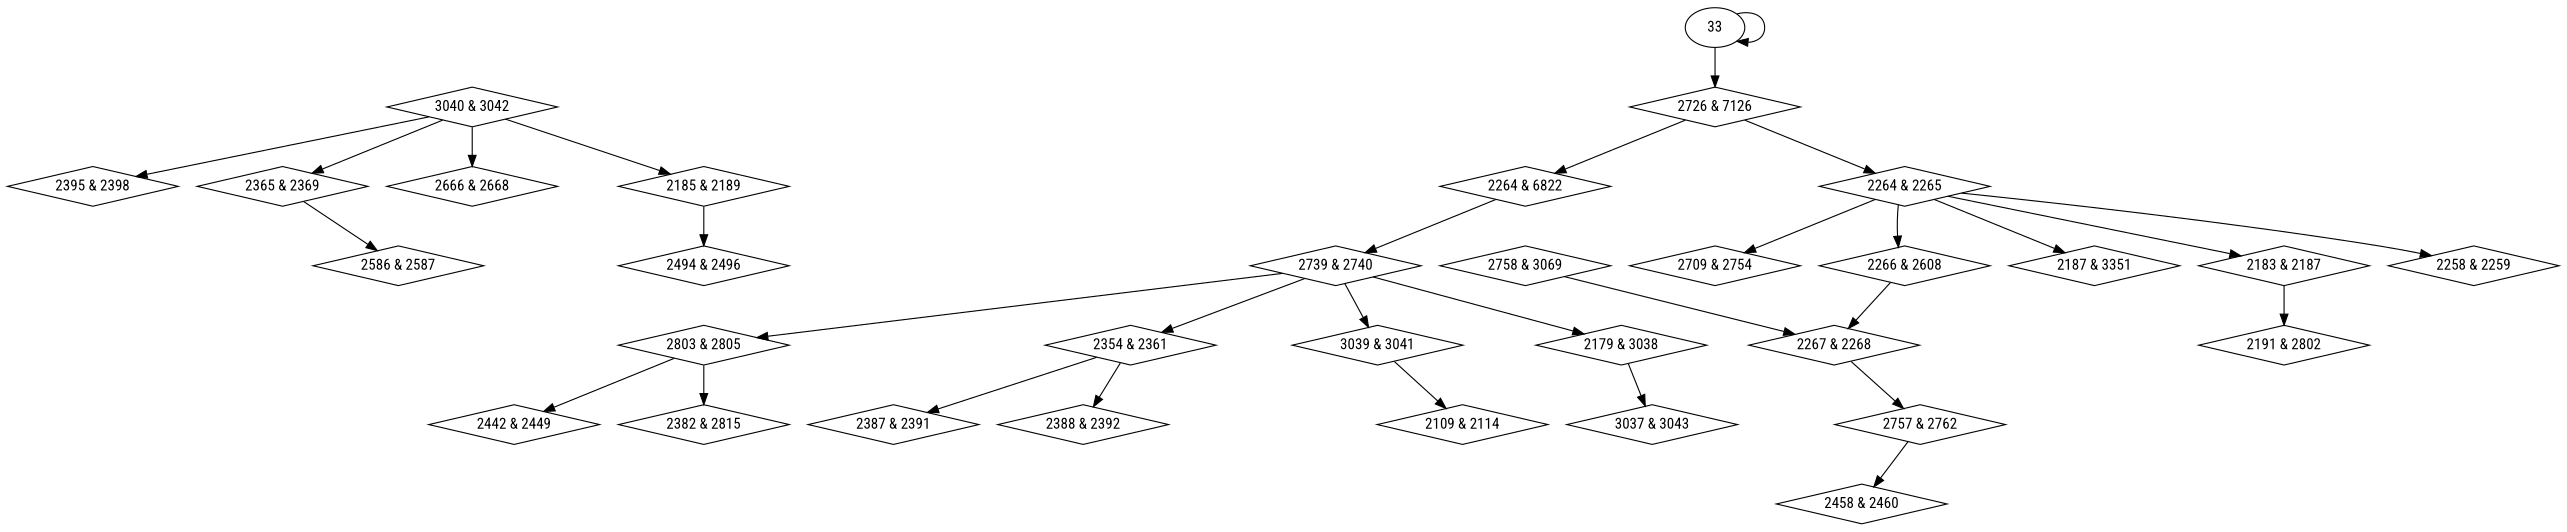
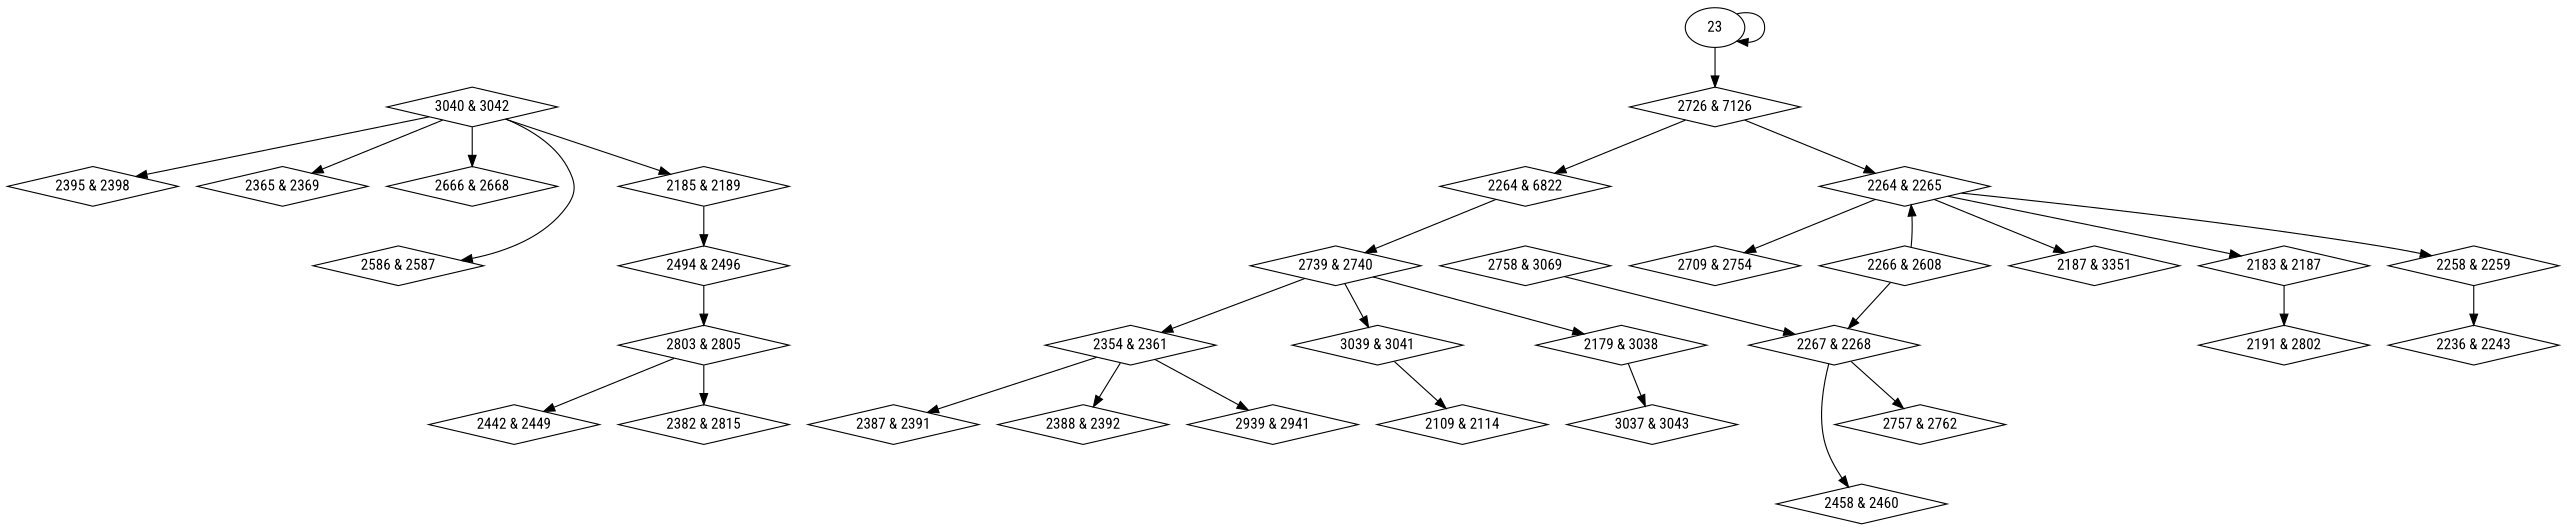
node "33": label "33" -> "23"
edge "2264 & 2265" -> "2266 & 2608": reversed
edge "2365 & 2369" -> "2586 & 2587": now "3040 & 3042" -> "2586 & 2587"
edge "2739 & 2740" -> "2803 & 2805": now "2494 & 2496" -> "2803 & 2805"
node "2236 & 2243": added
node "2939 & 2941": added
edge "2757 & 2762" -> "2458 & 2460": now "2267 & 2268" -> "2458 & 2460"
